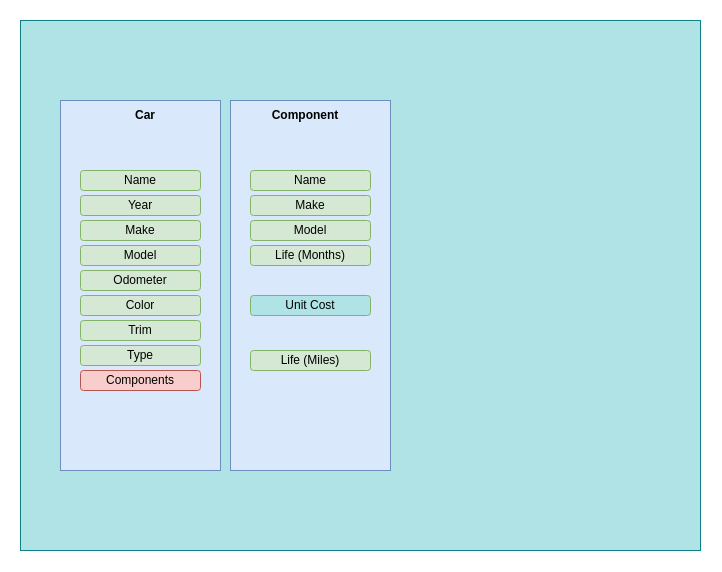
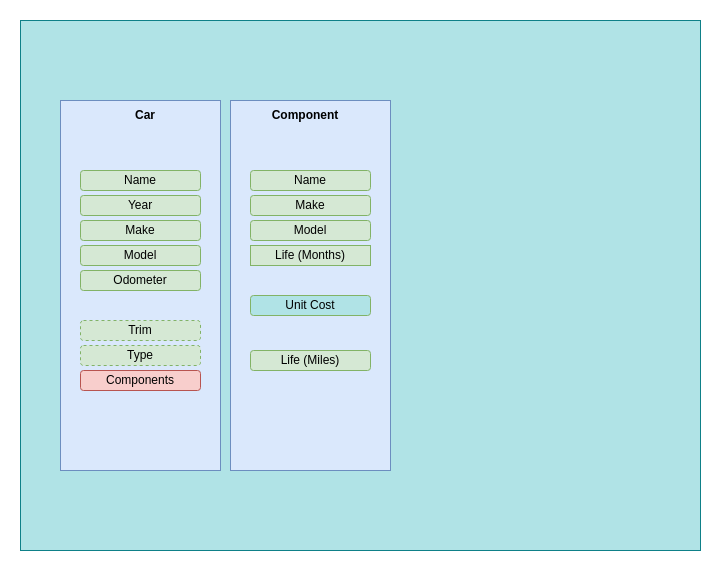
node "Life (Months)": shape rounded rectangle -> rectangle
node "Color": removed
node "Trim": style solid -> dashed
node "Type": style solid -> dashed
